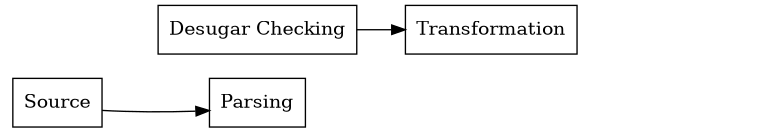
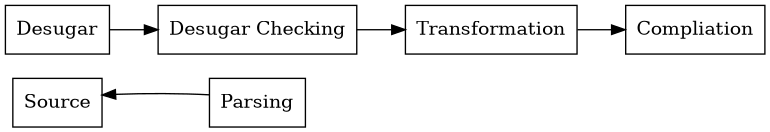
node "Desugar": added
node "Compliation": added
edge "Source" -> "Parsing": reversed
